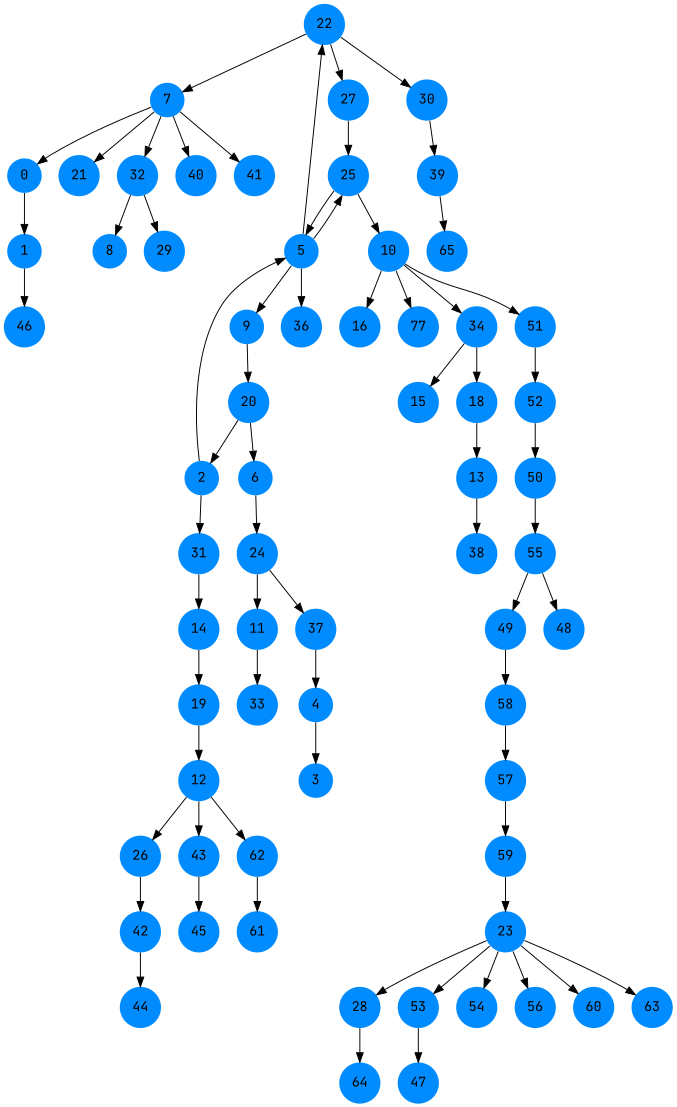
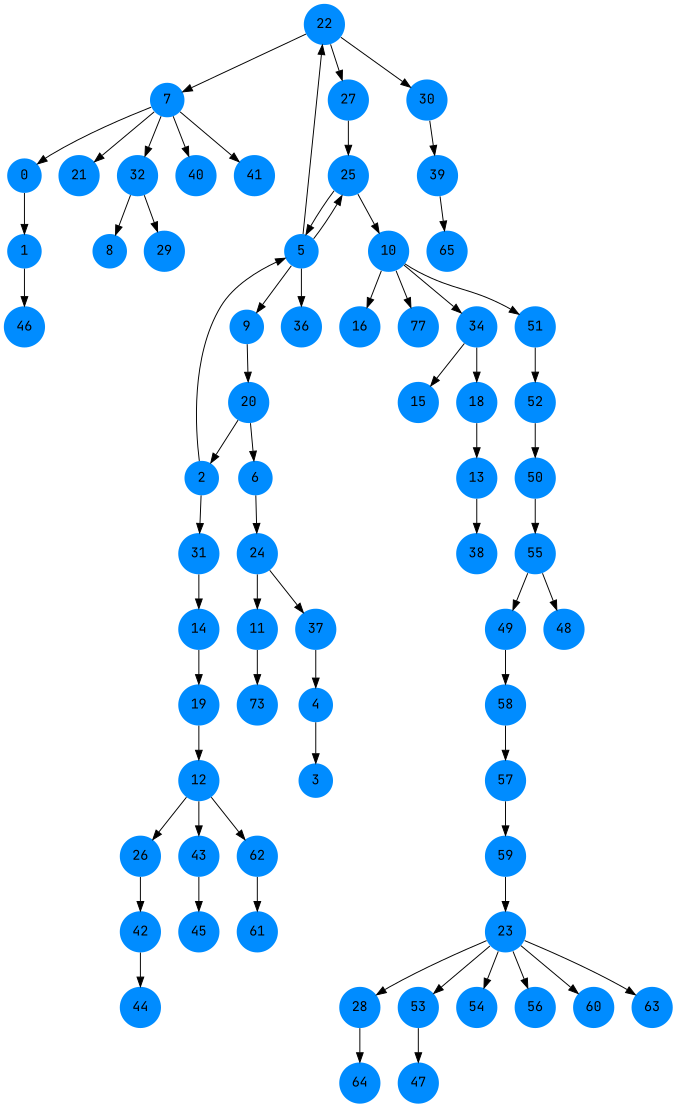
node "33": label "33" -> "73"
